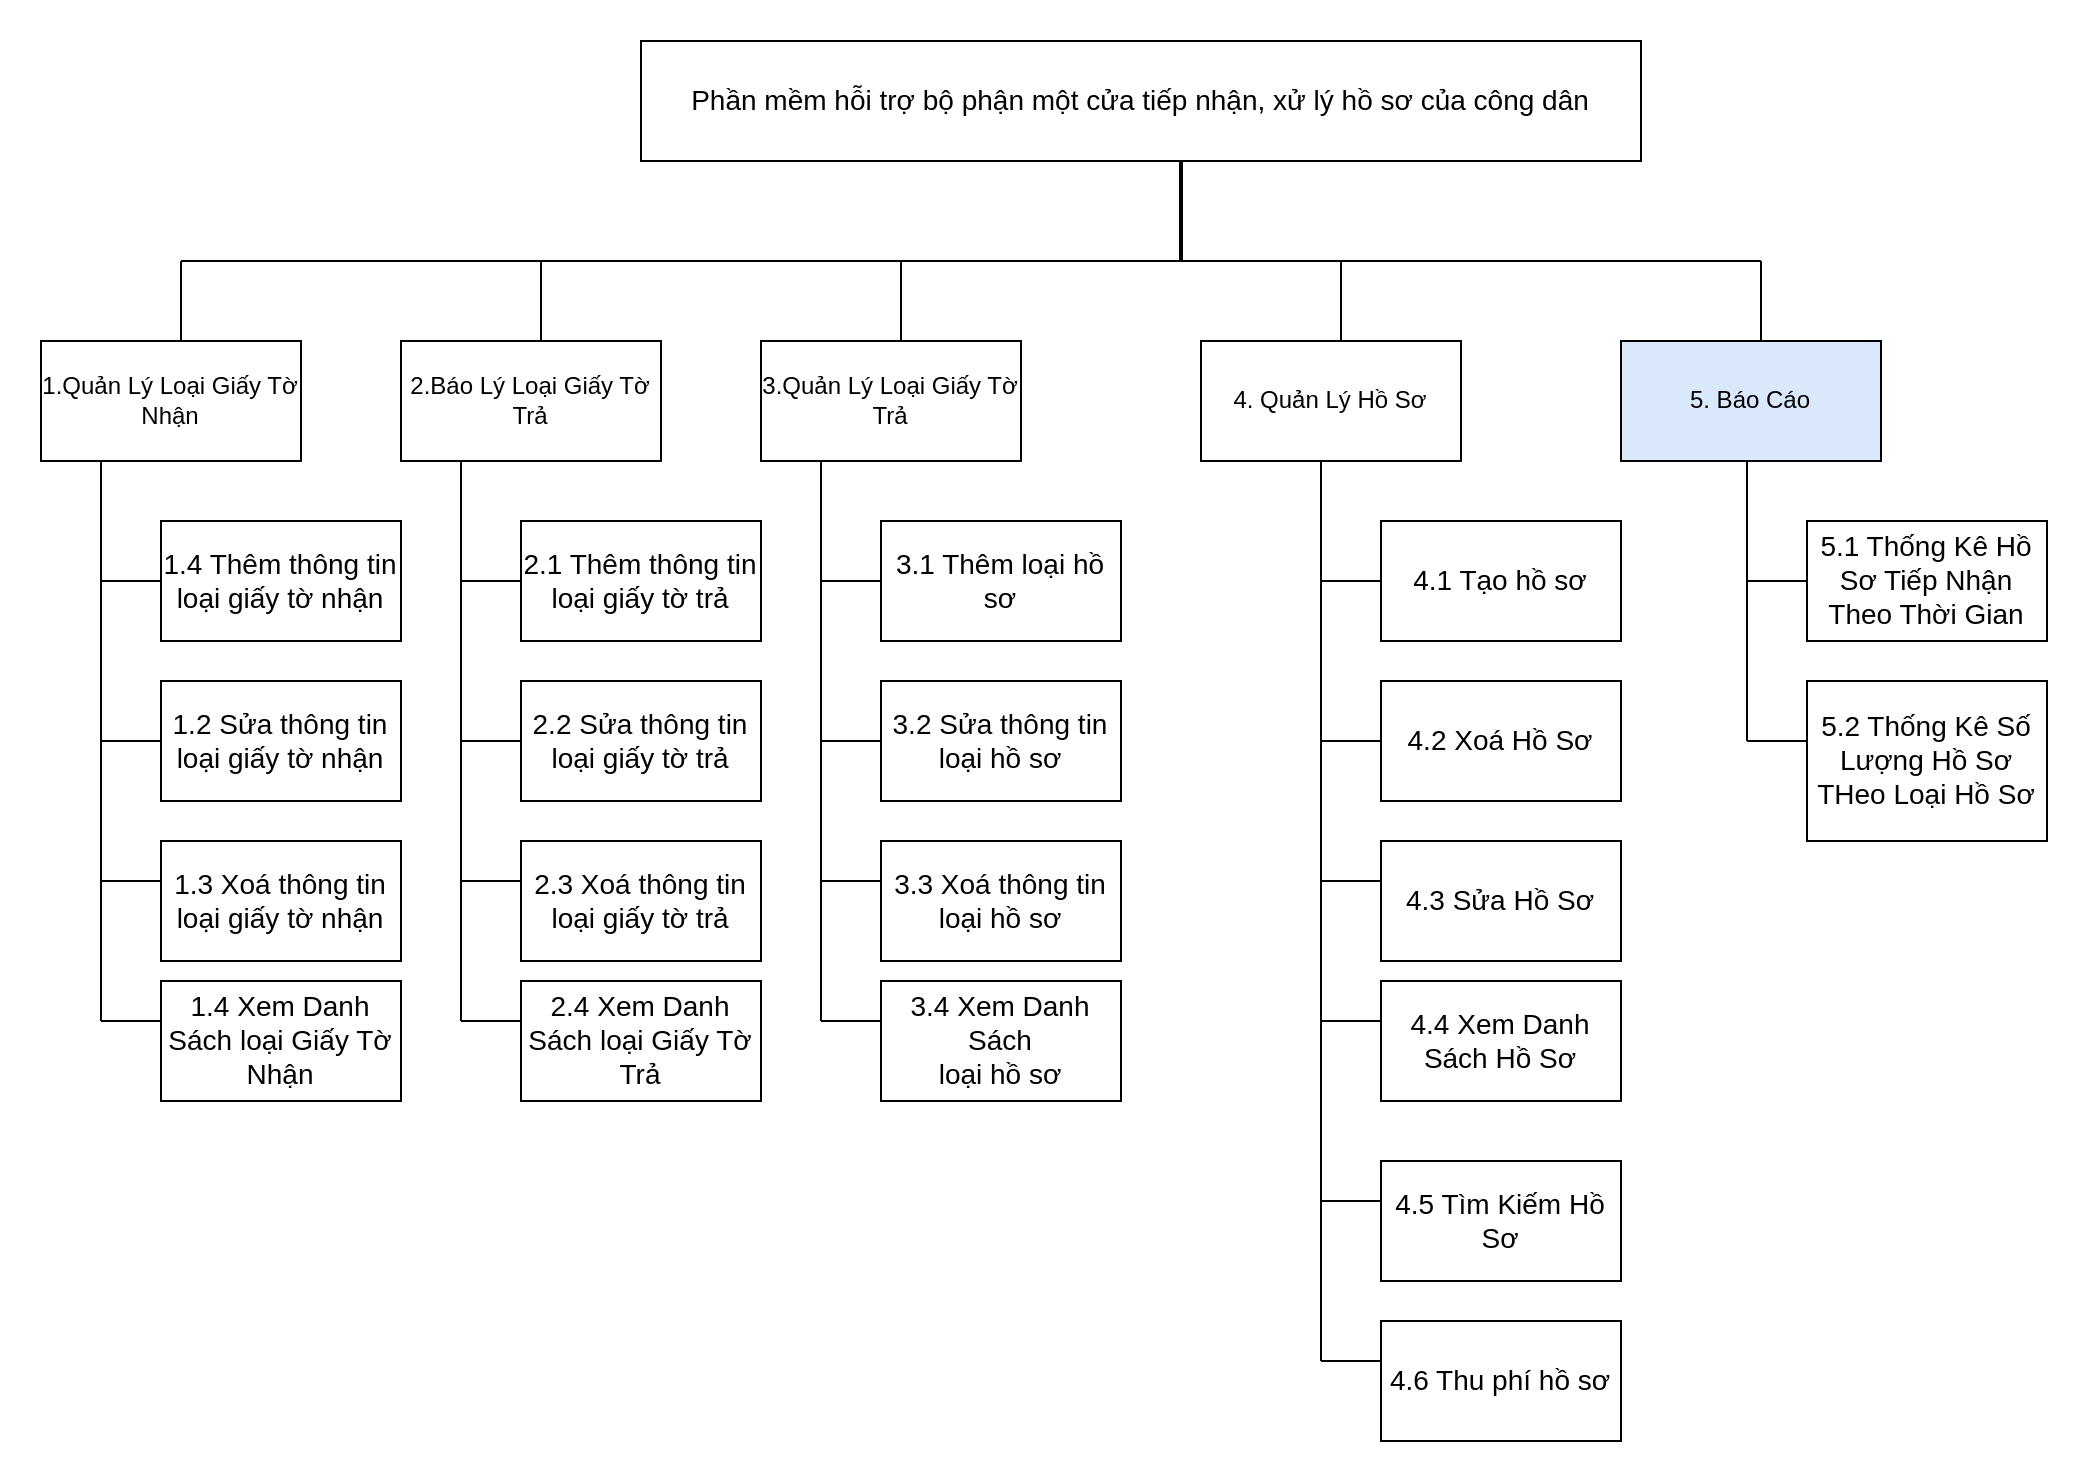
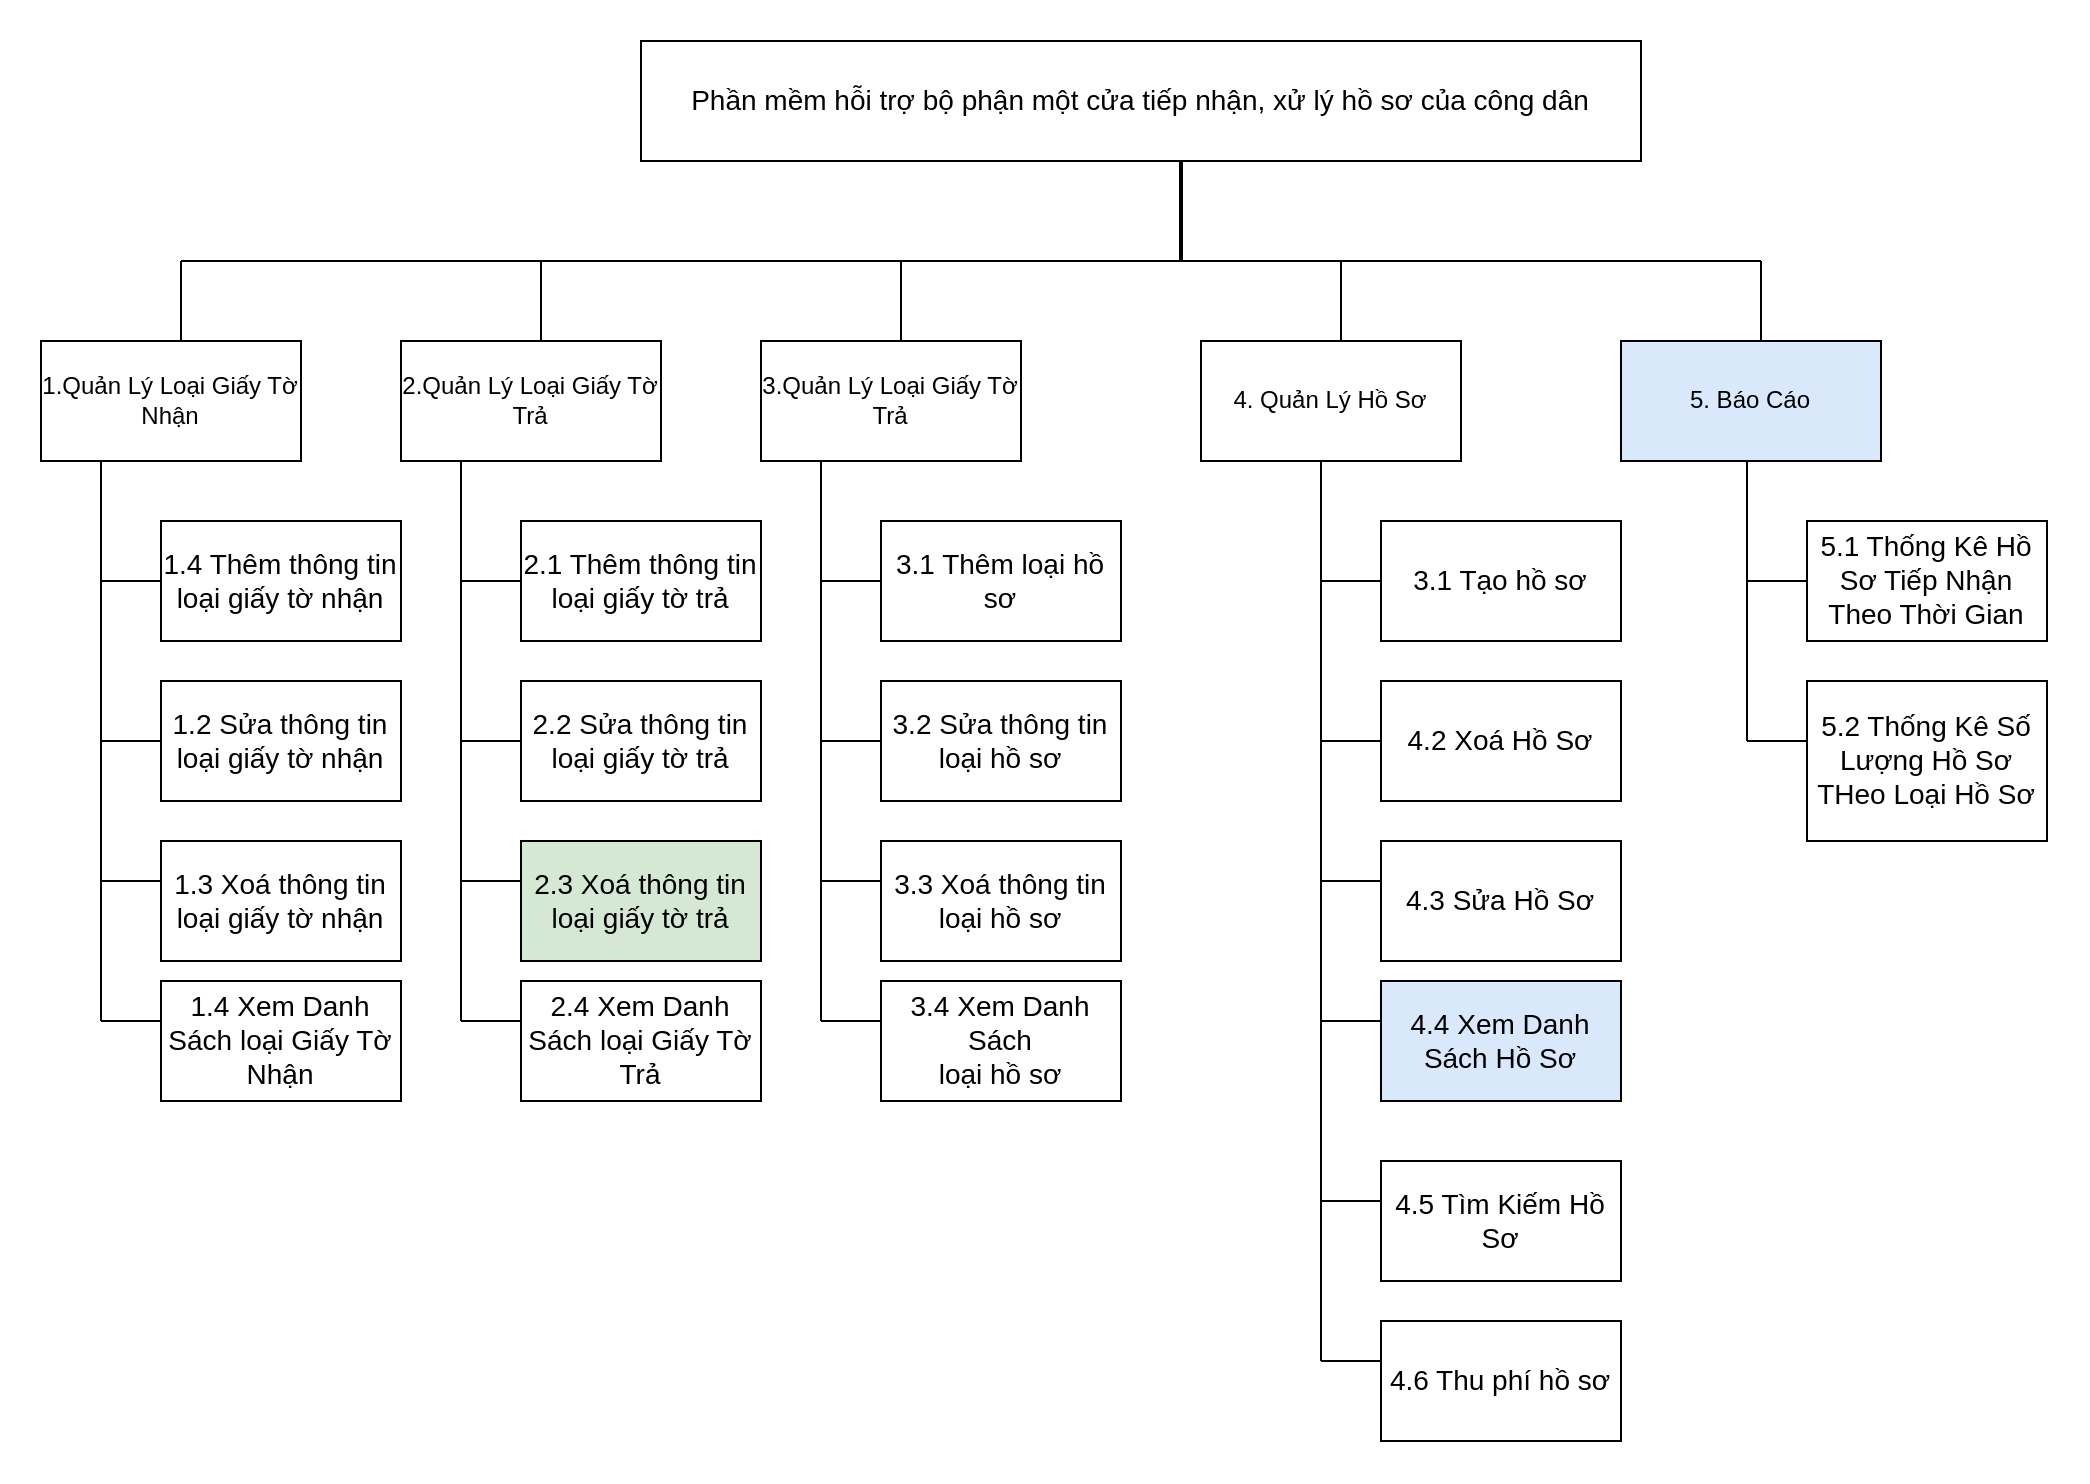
node "2.Báo Lý Loại Giấy Tờ Trả": label "2.Báo Lý Loại Giấy Tờ Trả" -> "2.Quản Lý Loại Giấy Tờ Trả"
node "4.1 Tạo hồ sơ": label "4.1 Tạo hồ sơ" -> "3.1 Tạo hồ sơ"
node "2.3 Xoá thông tin loại giấy tờ trả": fillcolor #ffffff -> #d5e8d4
node "4.4 Xem Danh Sách Hồ Sơ": fillcolor #ffffff -> #dae8fc
